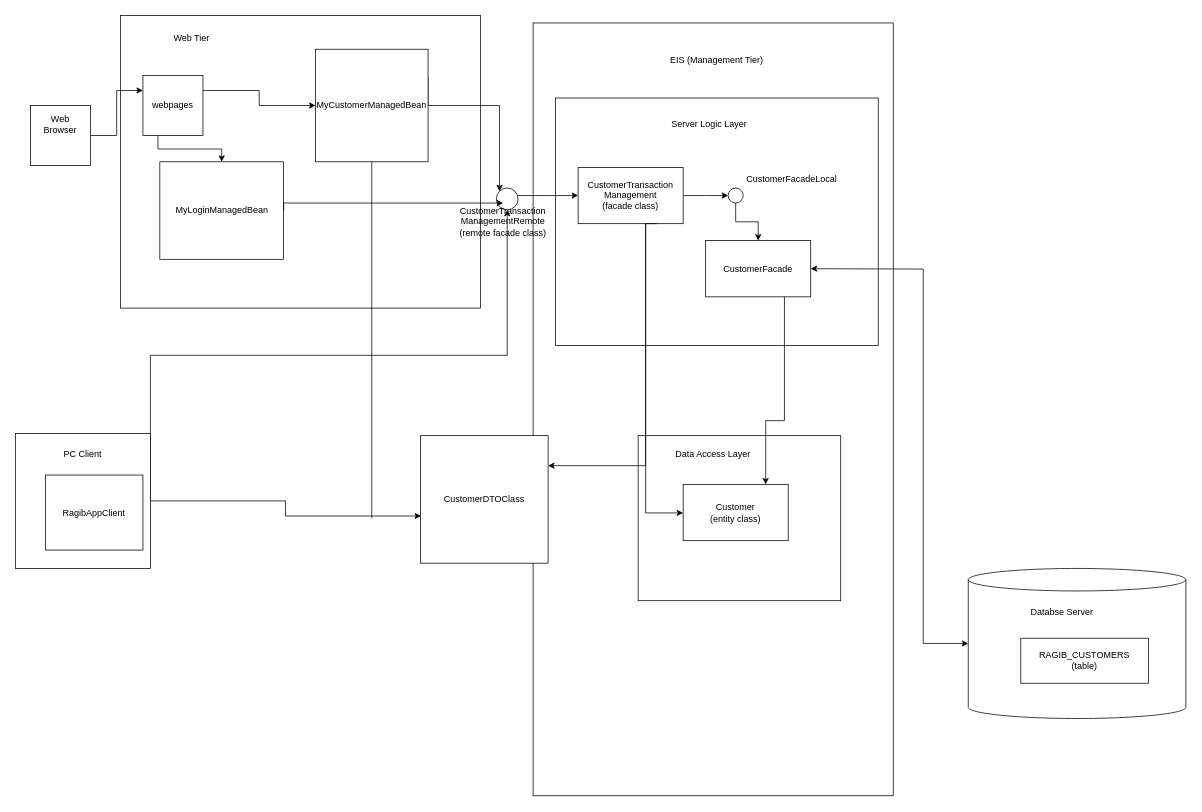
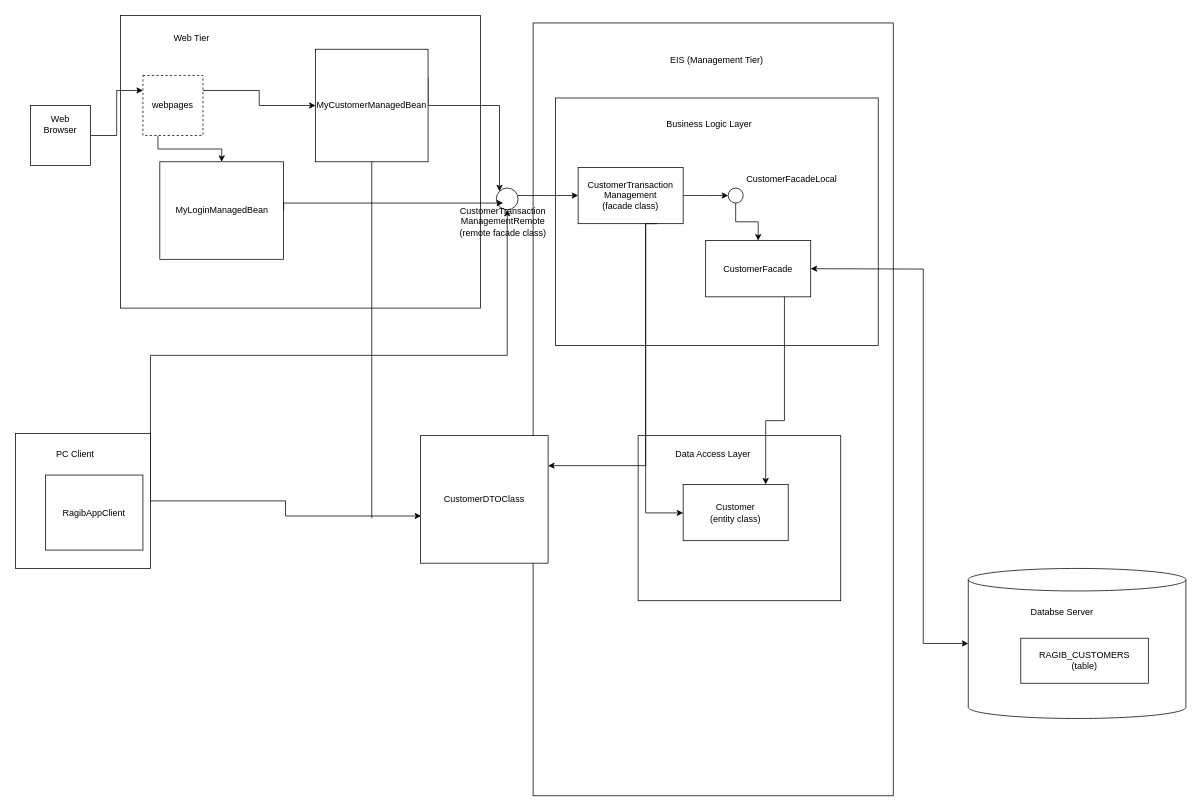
node "webpages": style solid -> dashed
node "Server Logic Layer": label "Server Logic Layer" -> "Business Logic Layer"
node "PC Client": moved (83, 454) -> (75, 454)
